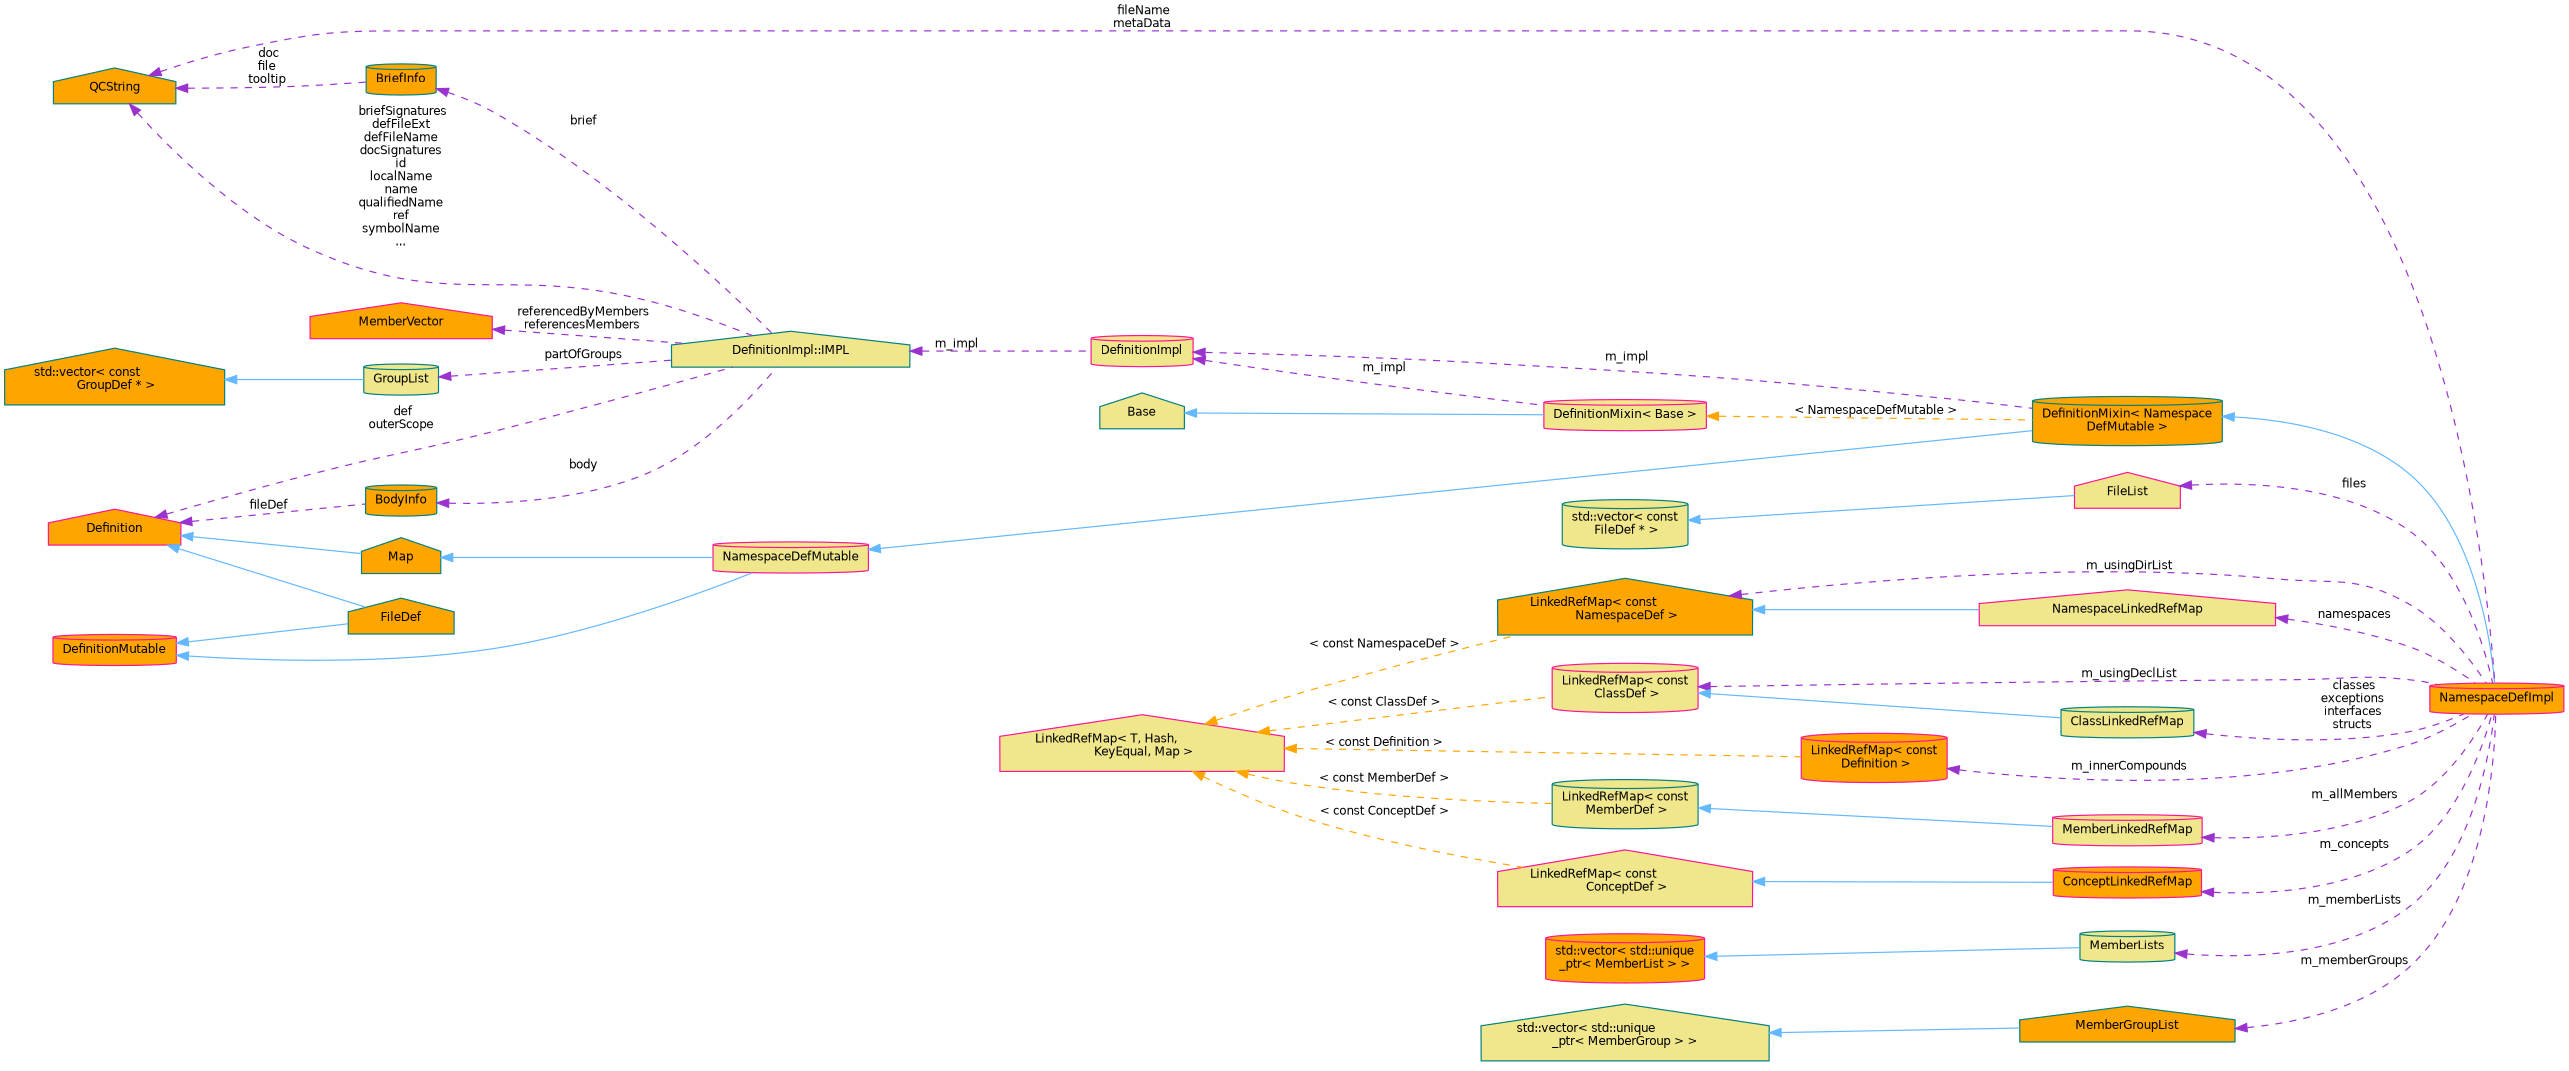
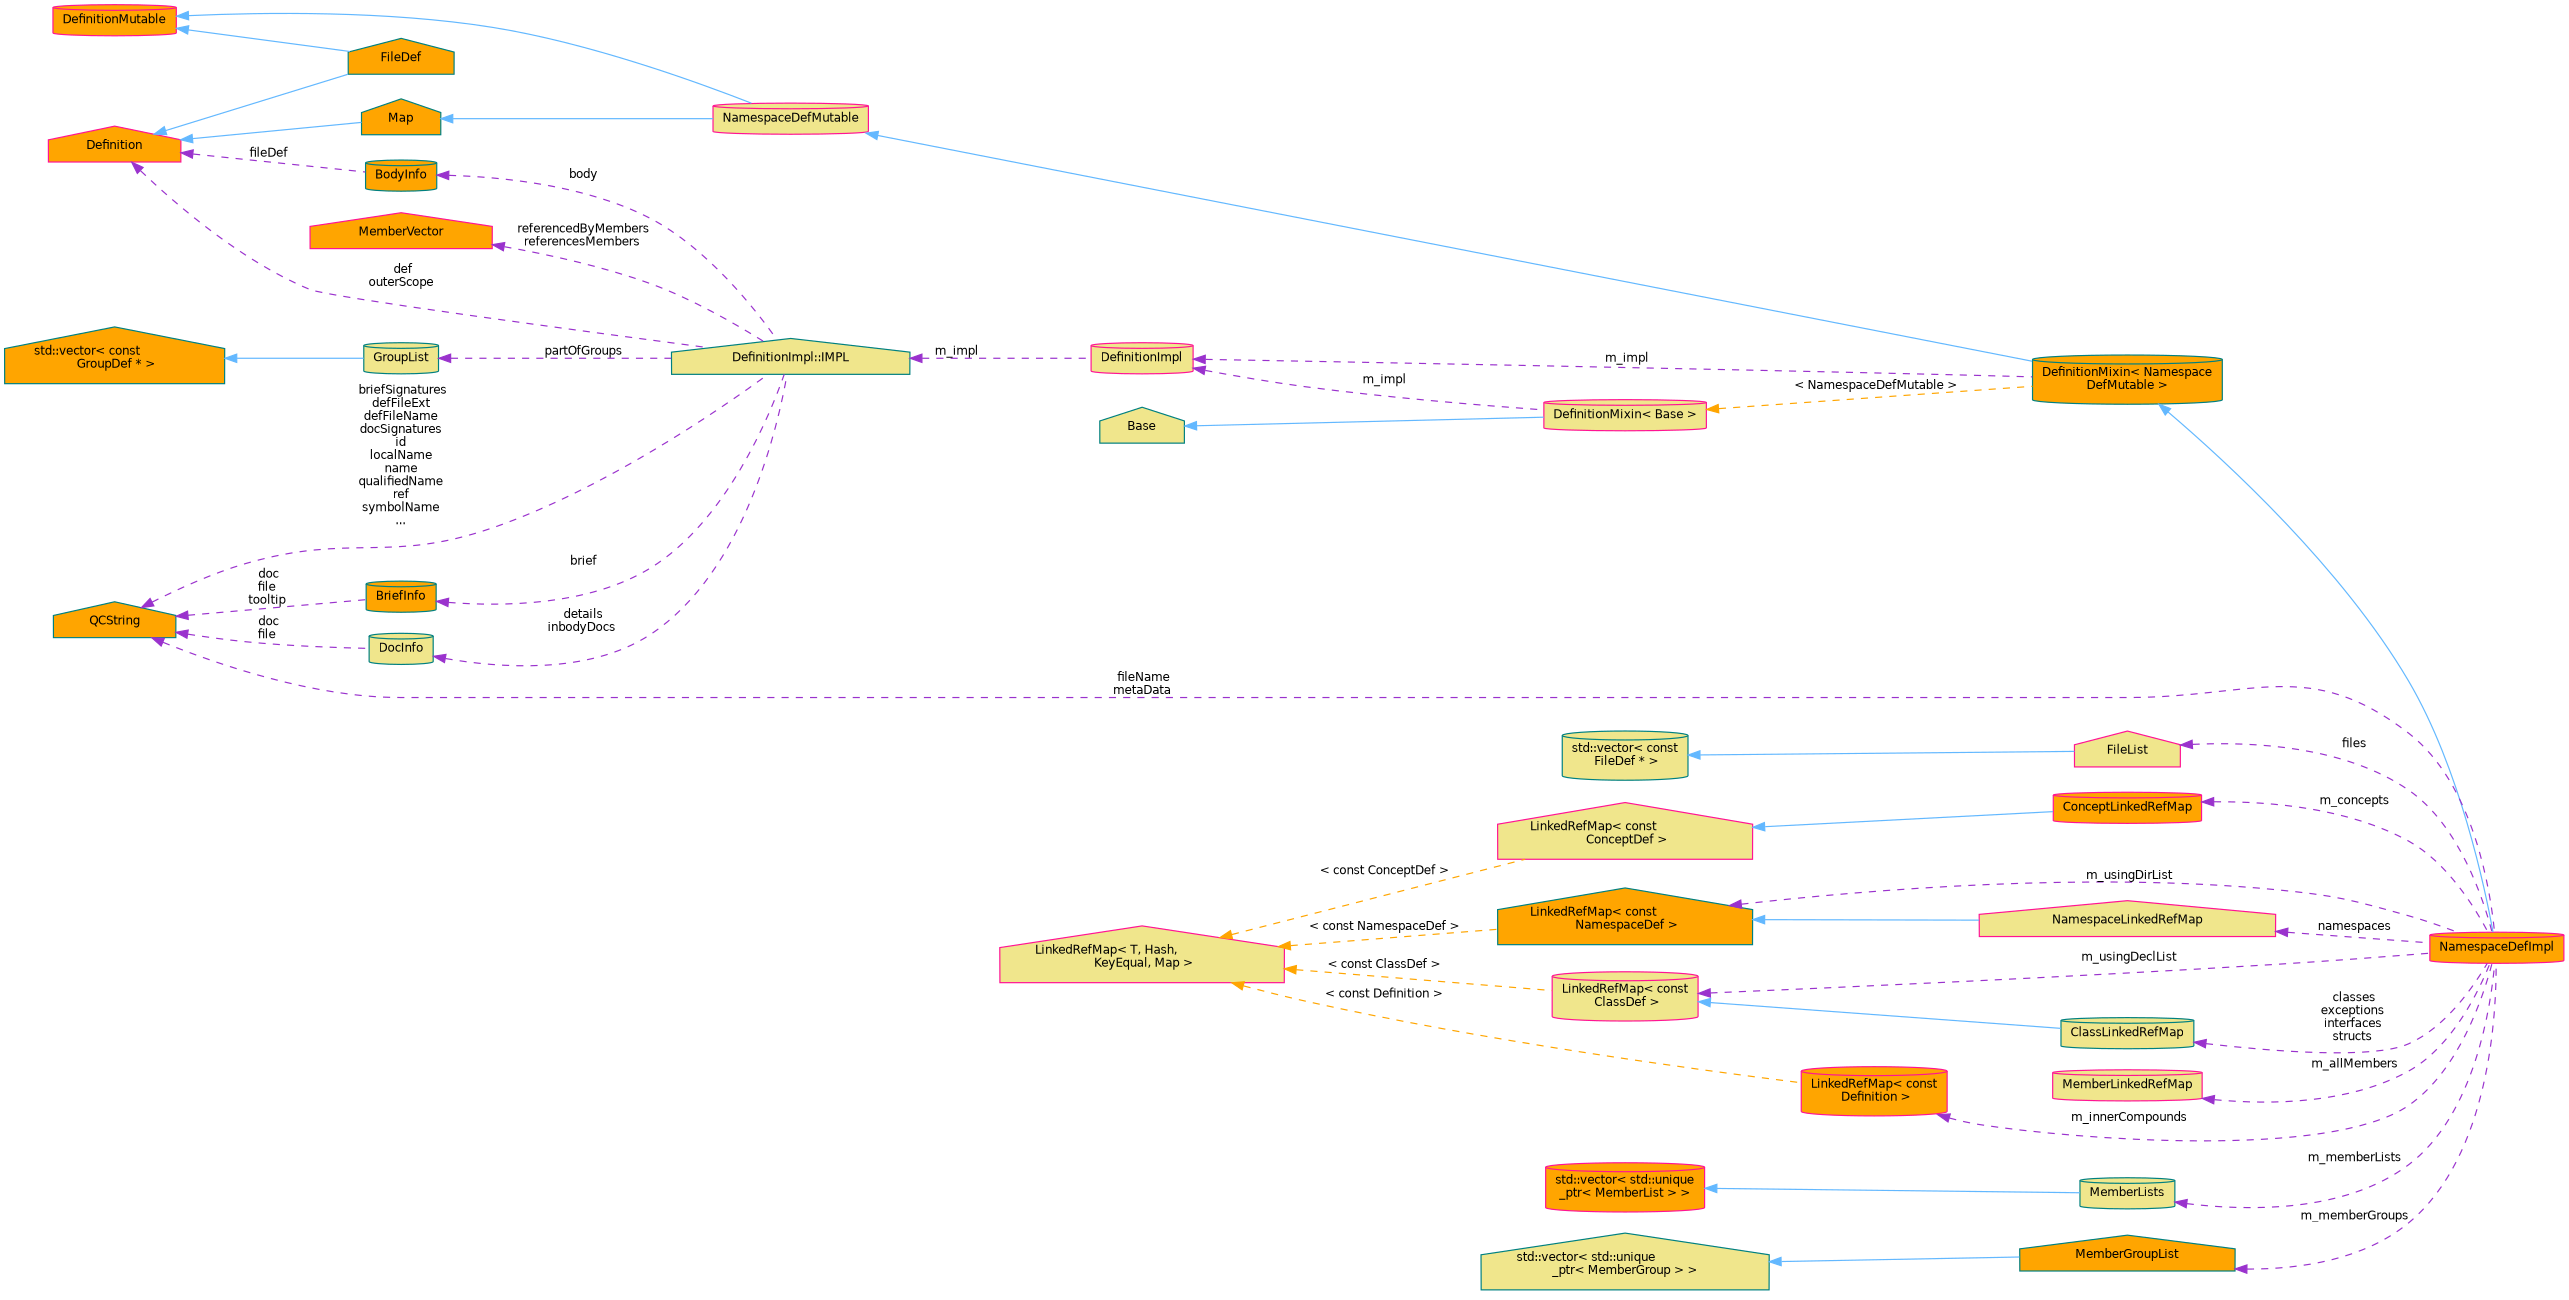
node "DocInfo": added
node "LinkedRefMap< const MemberDef >": removed
